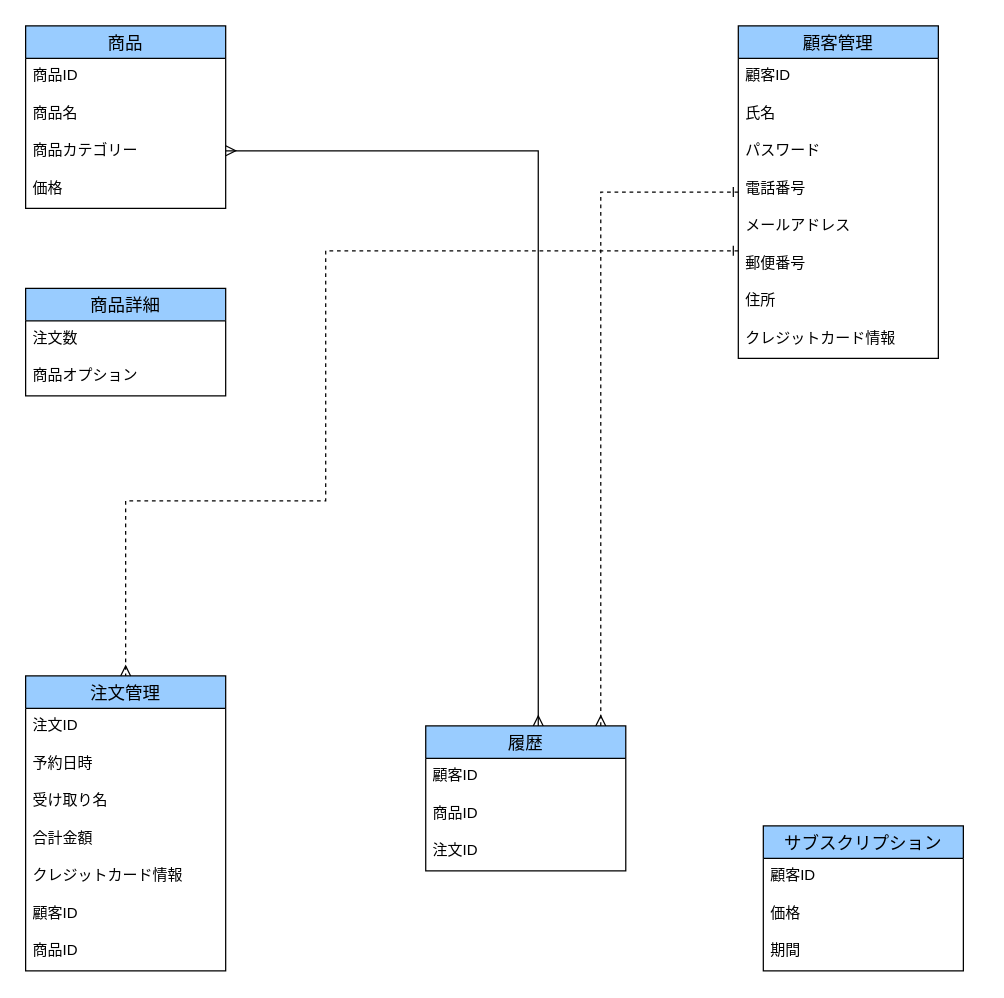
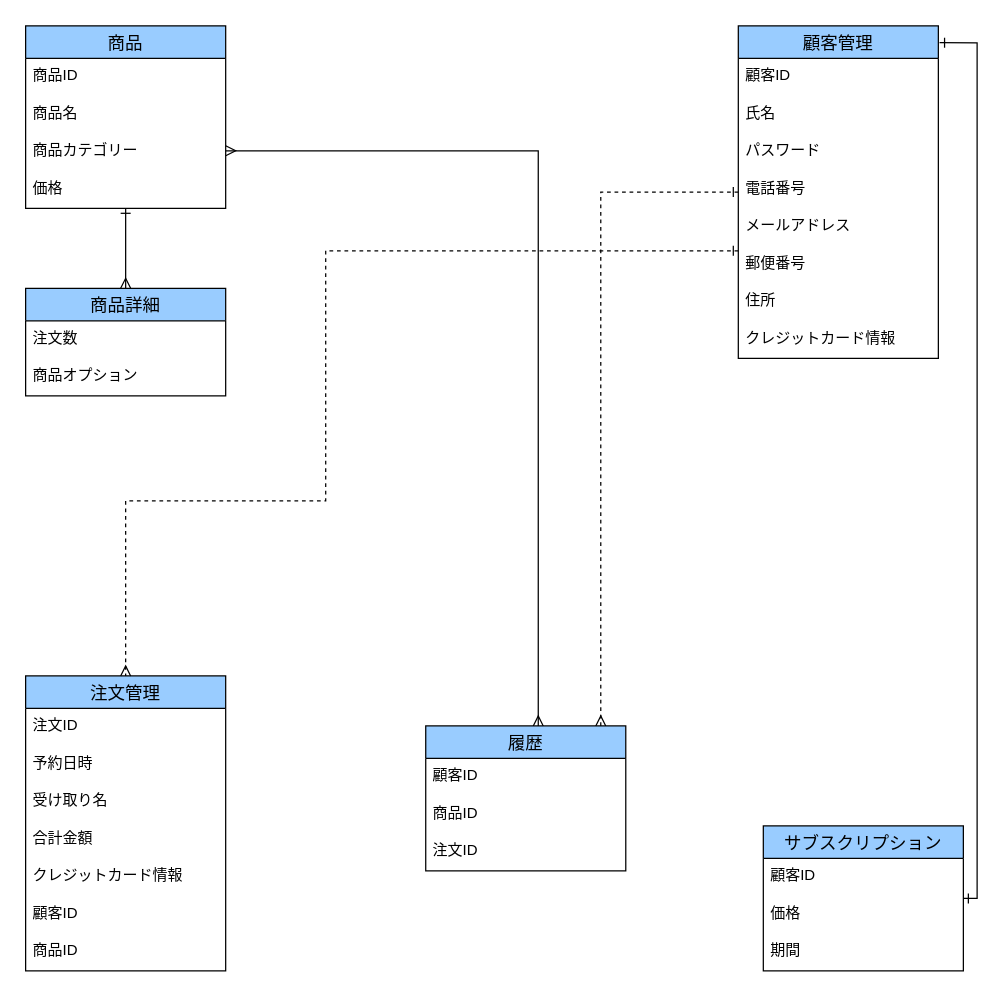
edge "商品" -- "商品詳細": added
edge "顧客管理" -- "サブスクリプション": added
